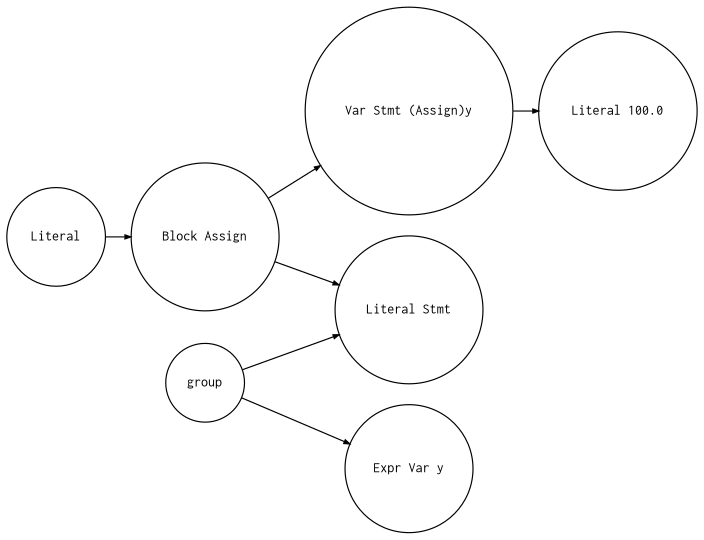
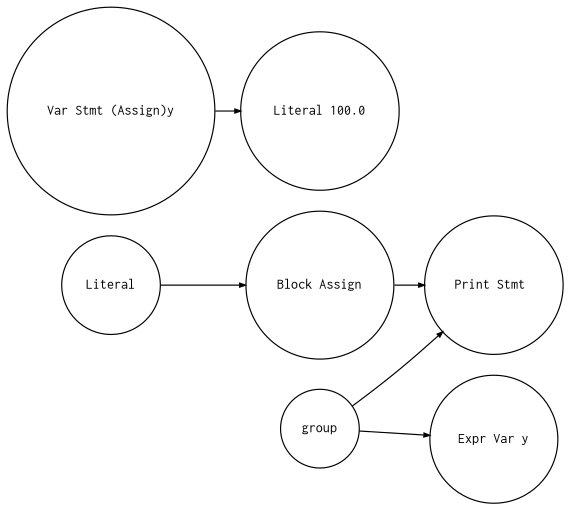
edge "Block Assign" -> "Var Stmt (Assign)y": removed
node "Literal Stmt": label "Literal Stmt" -> "Print Stmt"
